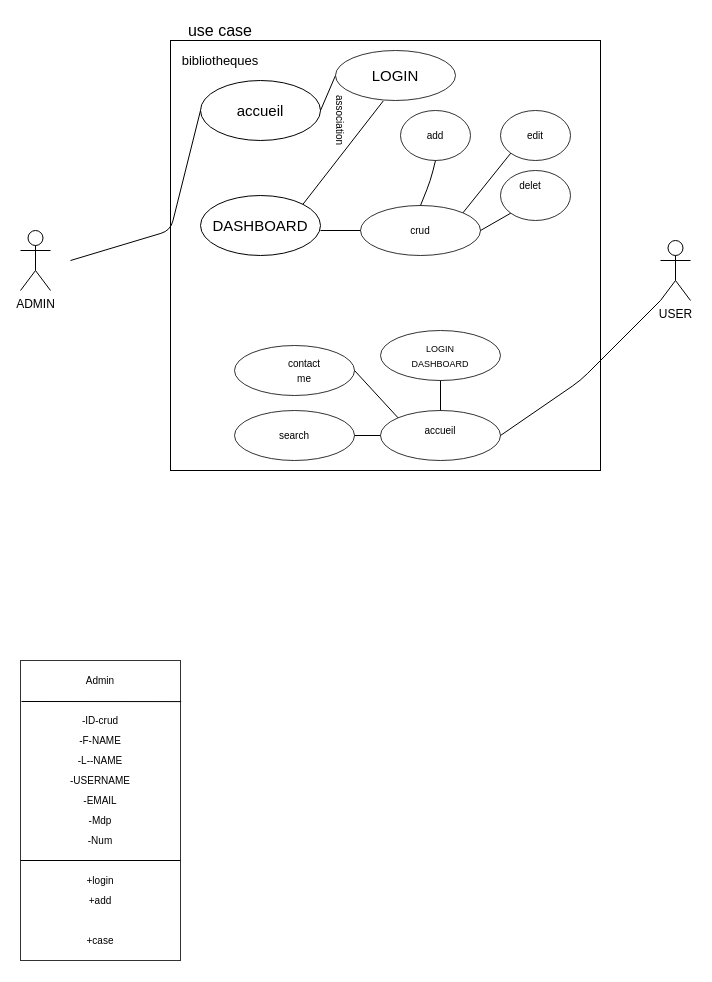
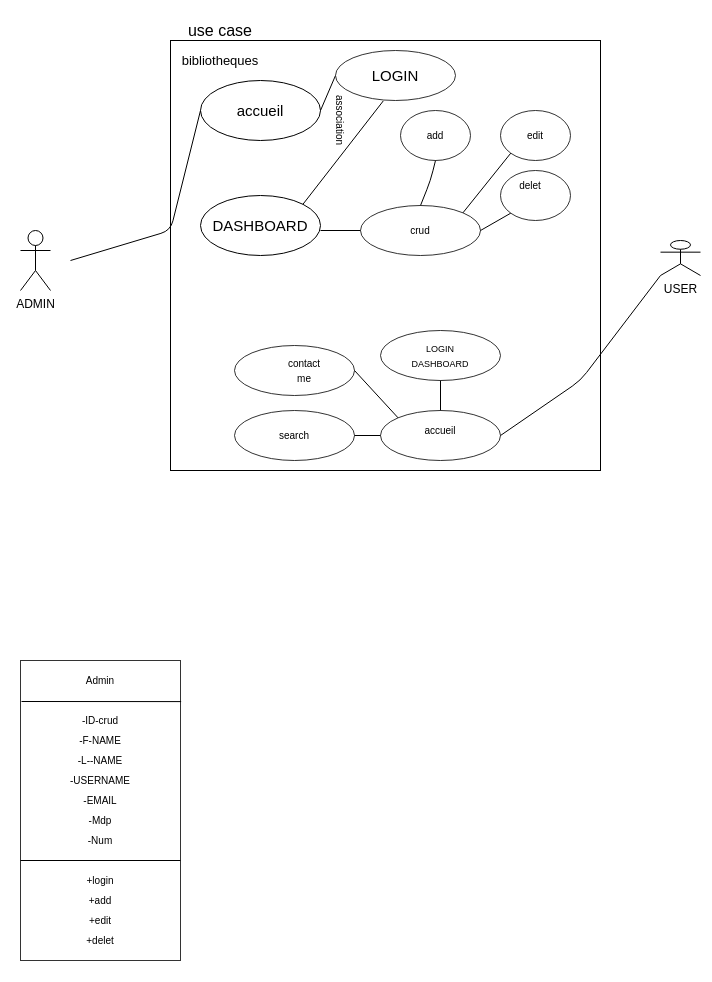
node "USER": size 30x60 -> 40x35
node "+edit": added
node "+case": label "+case" -> "+delet"
